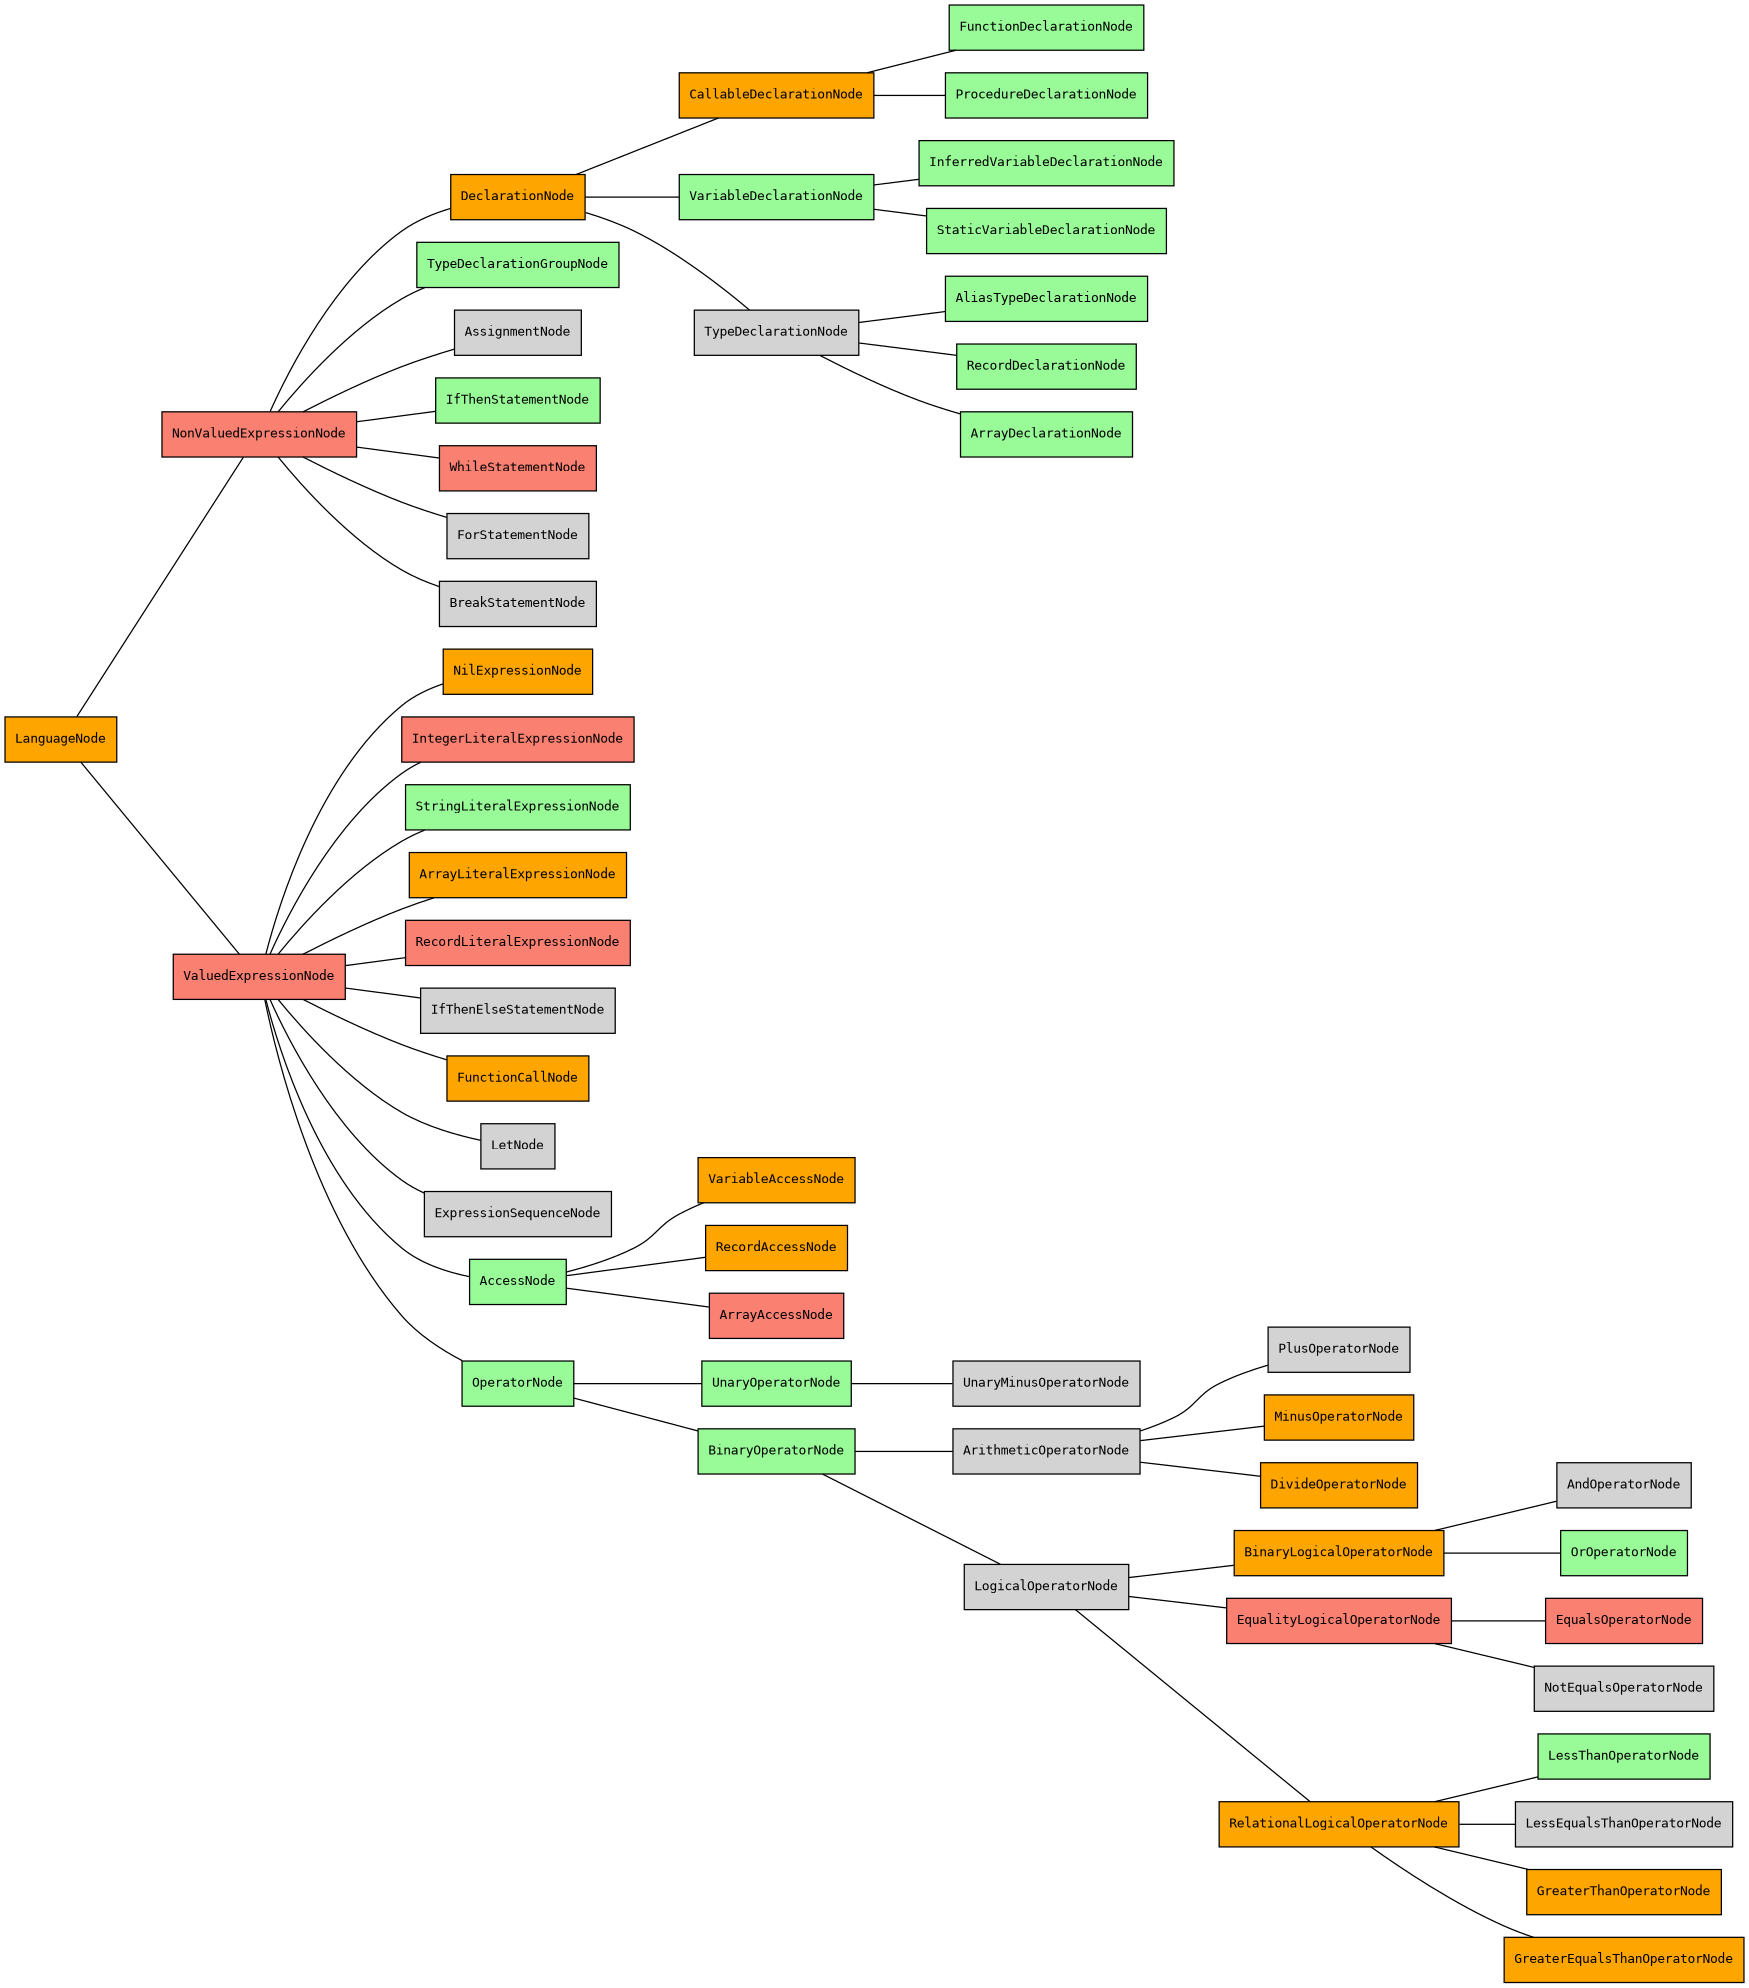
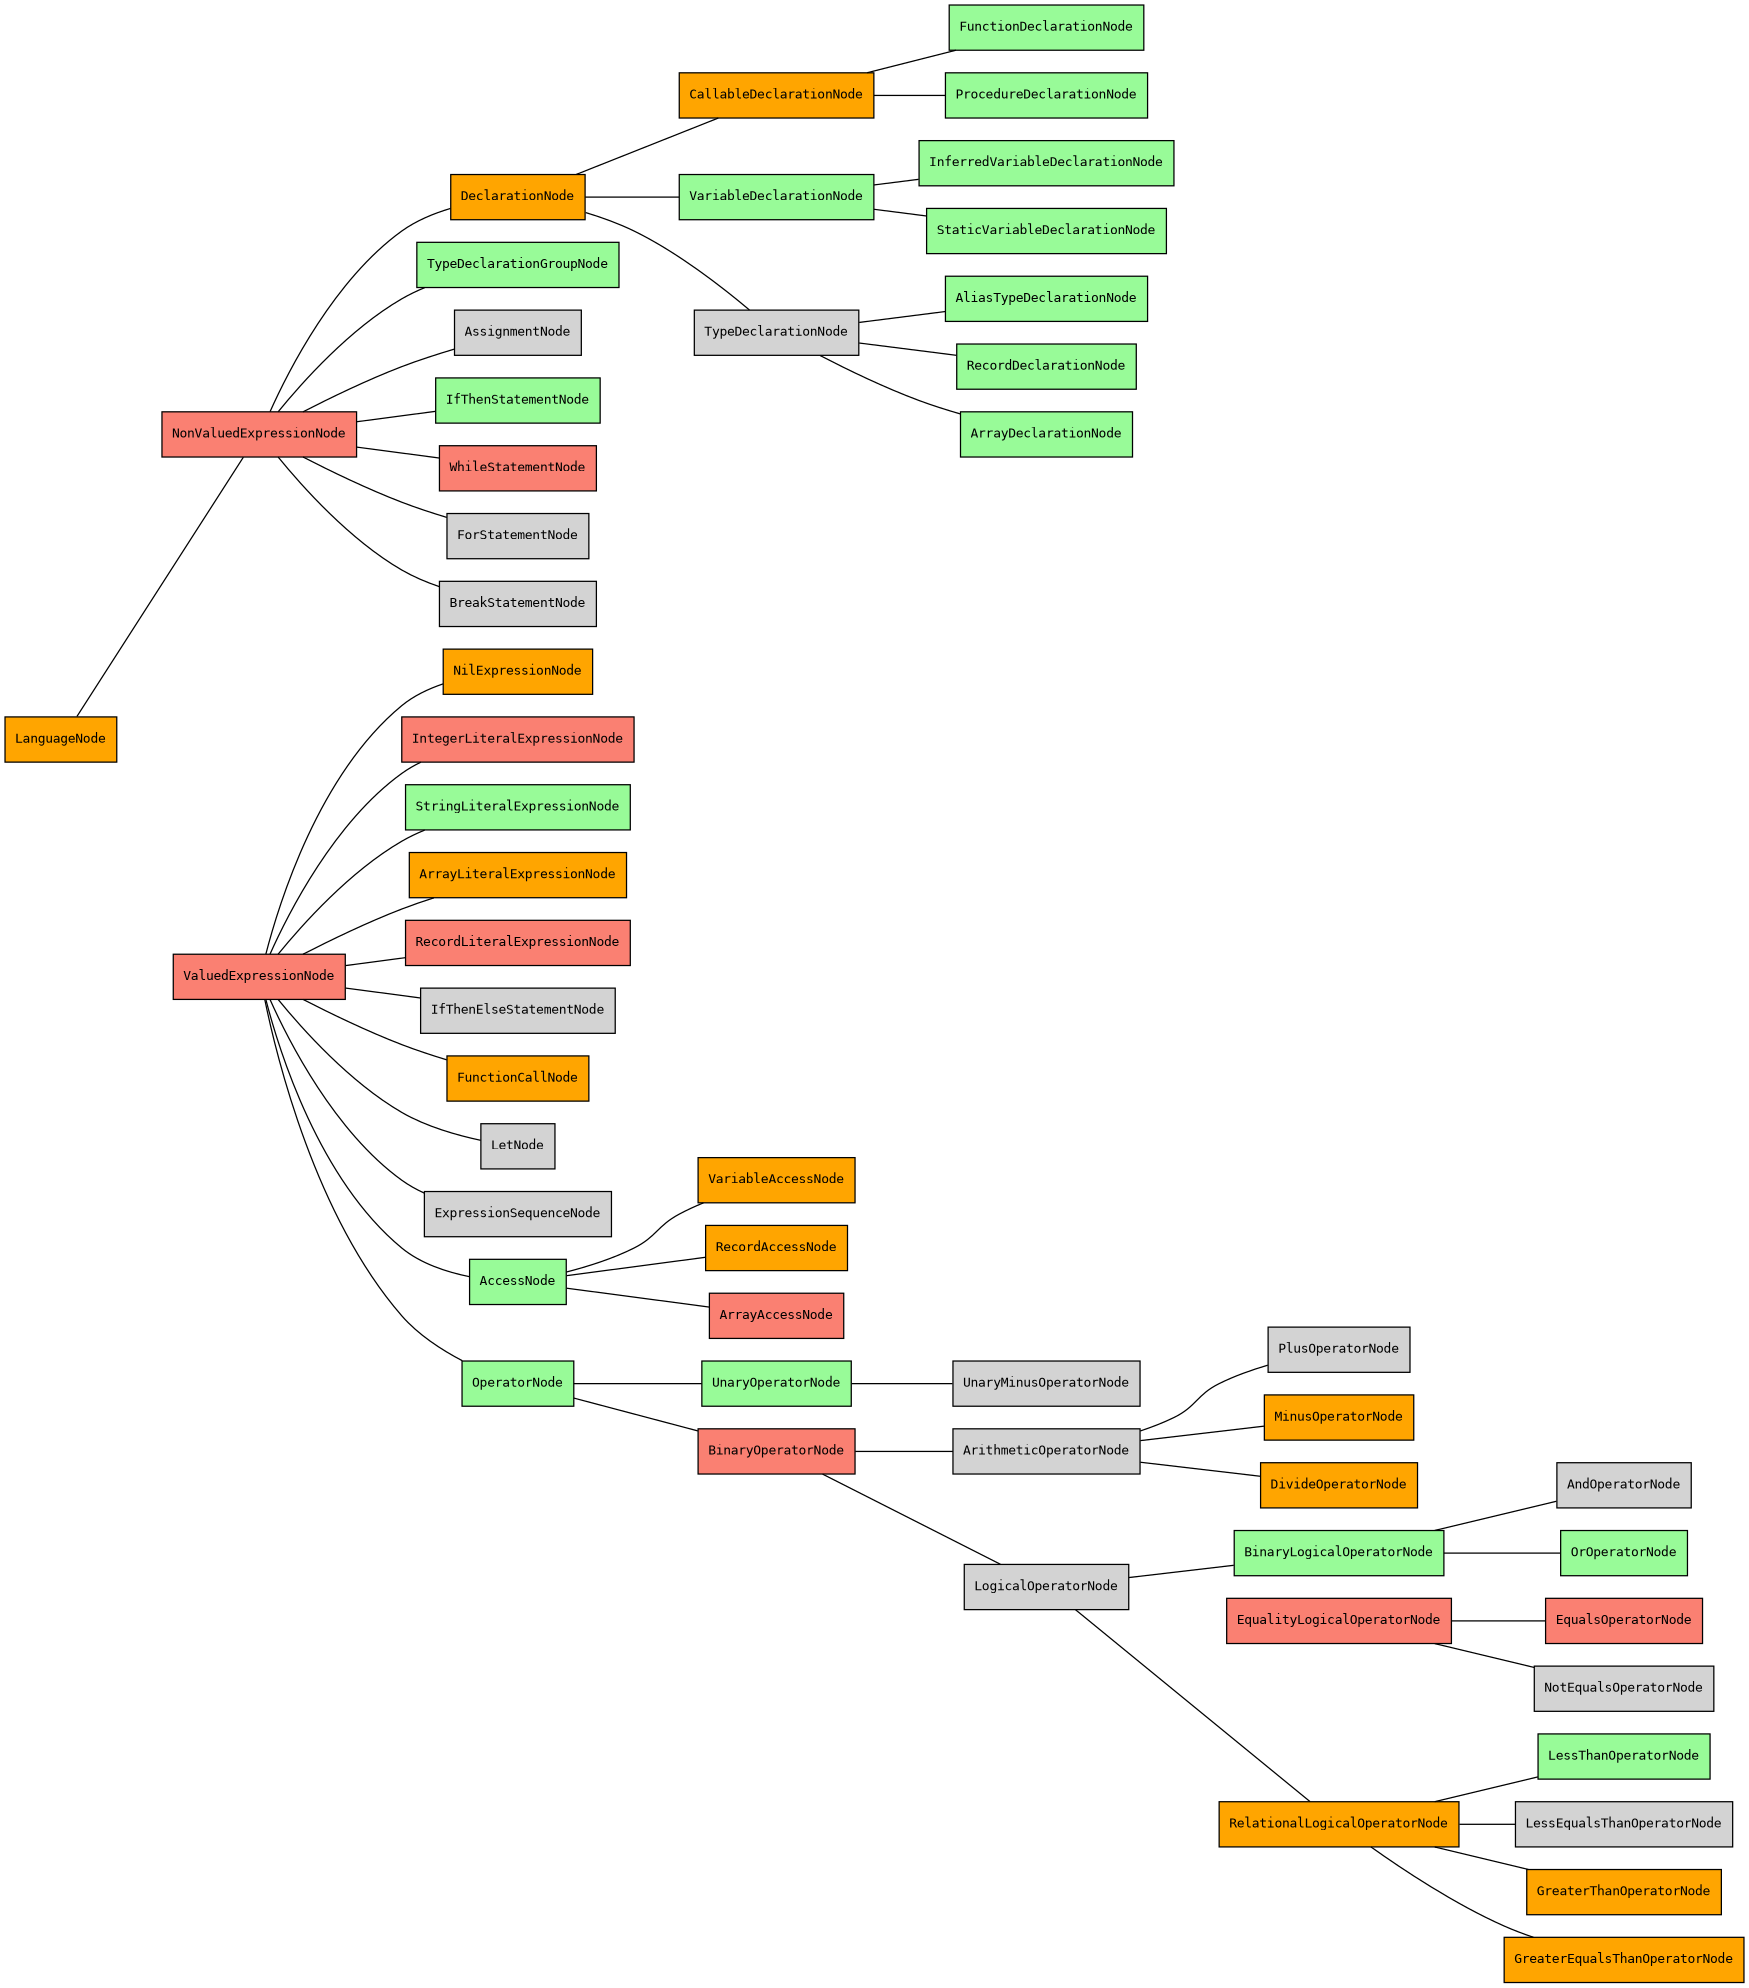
edge "LanguageNode" -- "ValuedExpressionNode": removed
node "BinaryOperatorNode": fillcolor palegreen -> salmon
node "BinaryLogicalOperatorNode": fillcolor orange -> palegreen
edge "LogicalOperatorNode" -- "EqualityLogicalOperatorNode": removed
